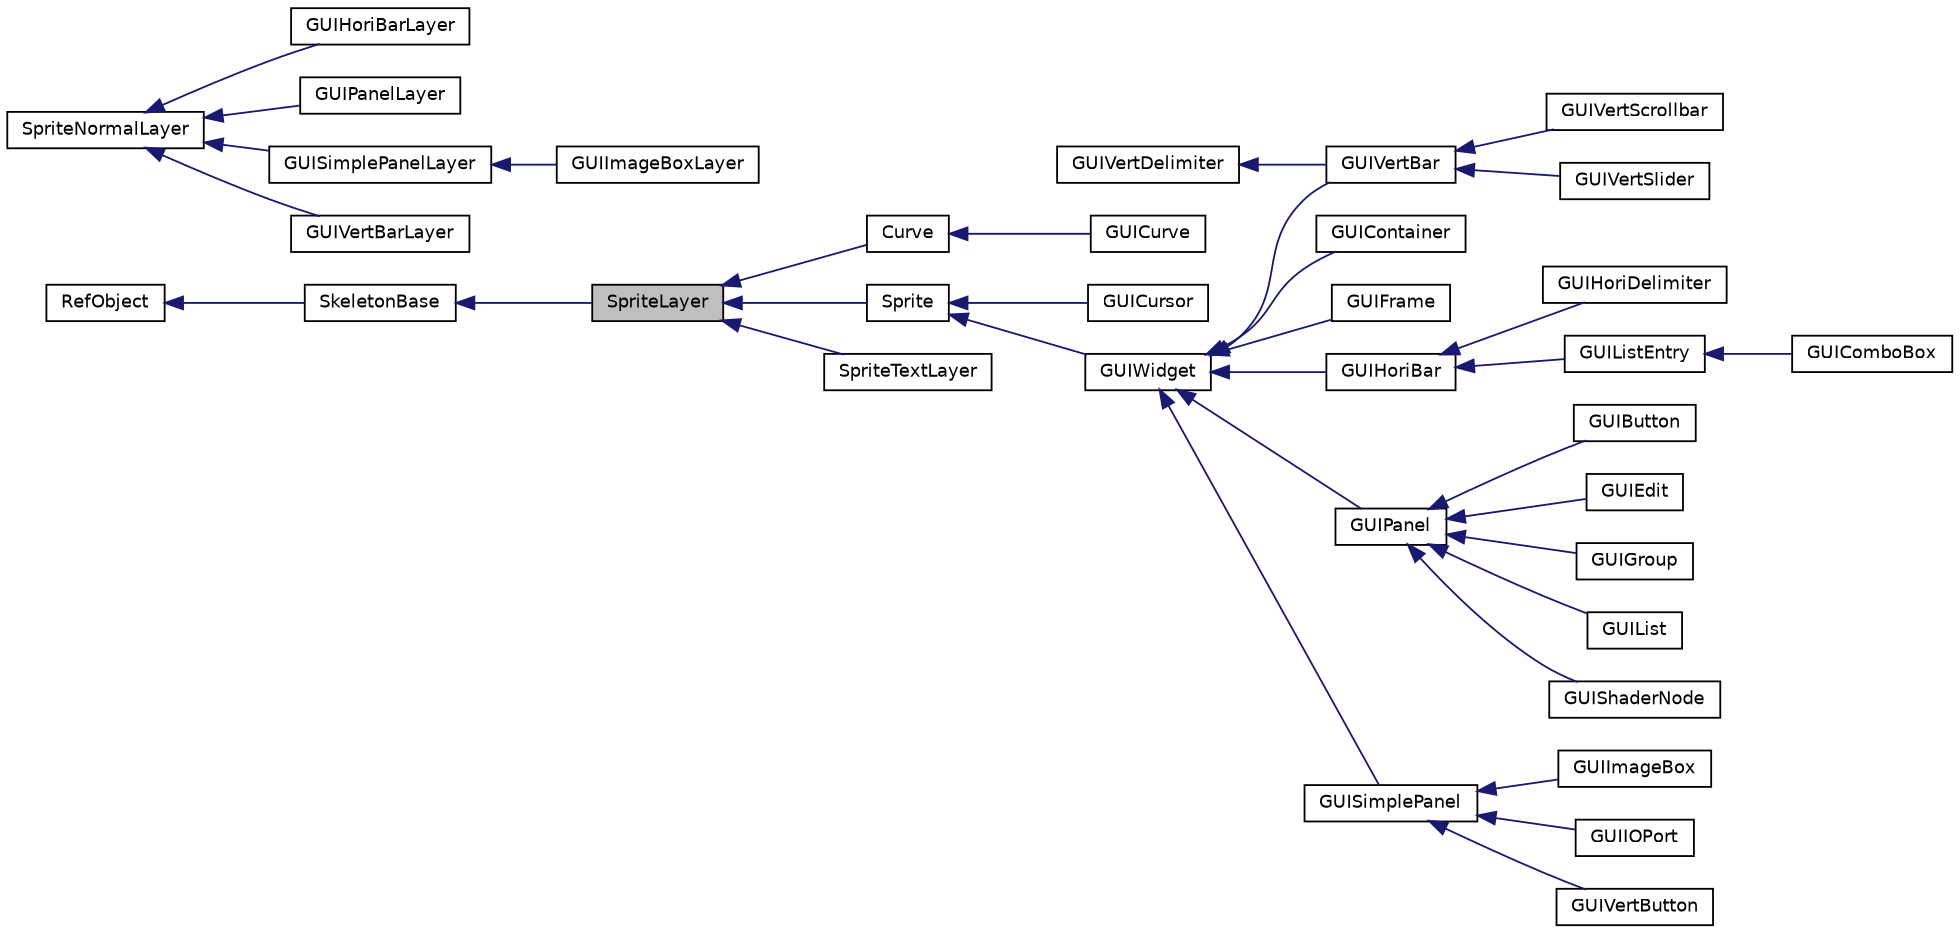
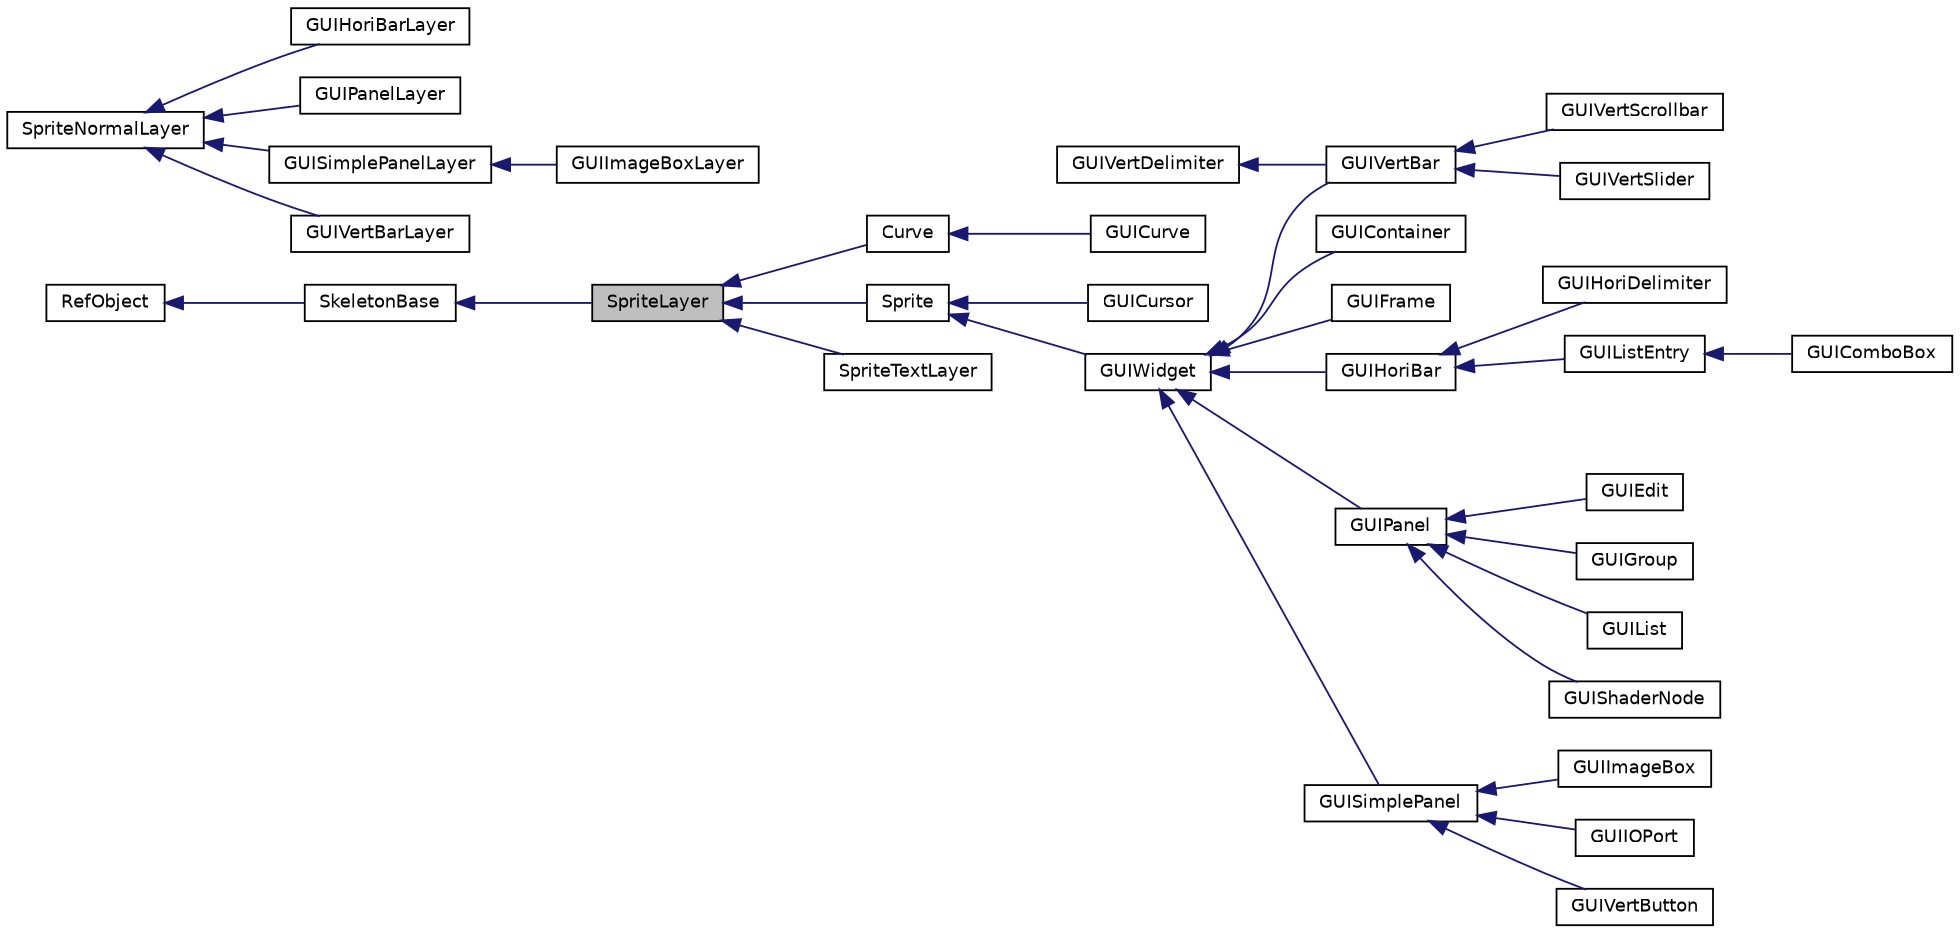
node "GUIButton": removed
